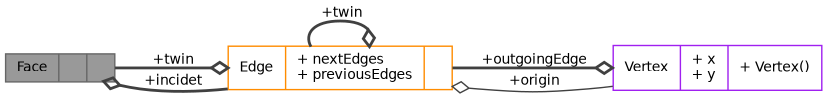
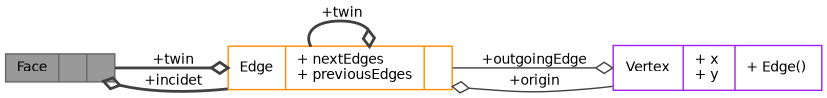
node "Vertex": text "+ Vertex()" -> "+ Edge()"
edge "Edge" -> "Vertex": style bold -> solid
